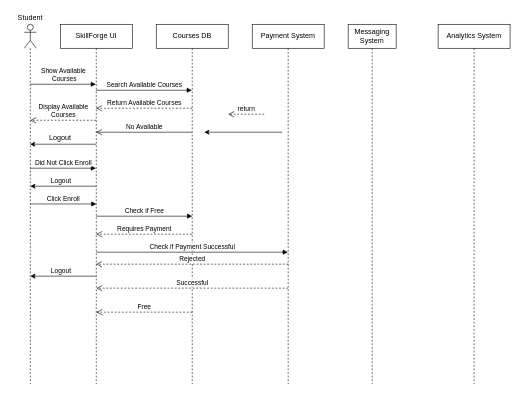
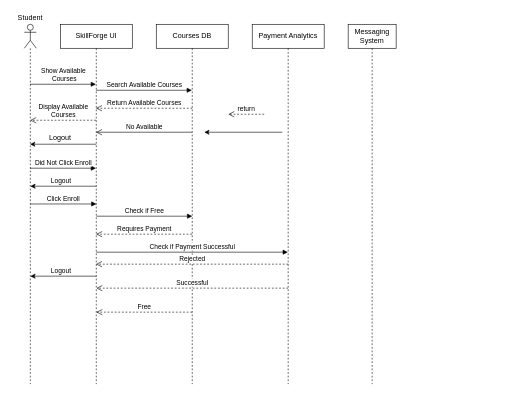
node "Payment System": label "Payment System" -> "Payment Analytics"
node "Analytics System": removed
